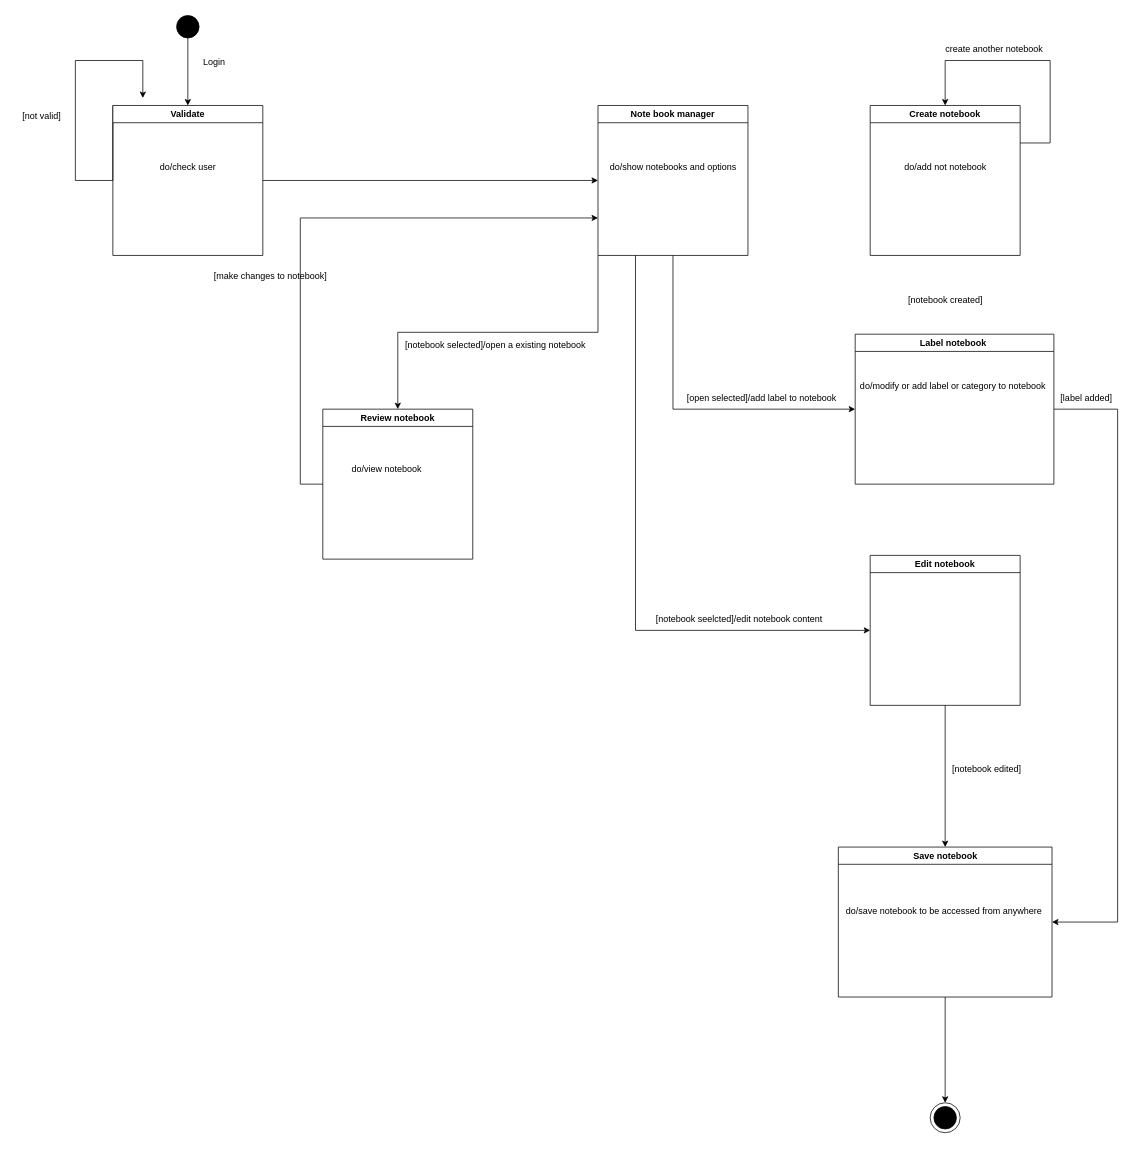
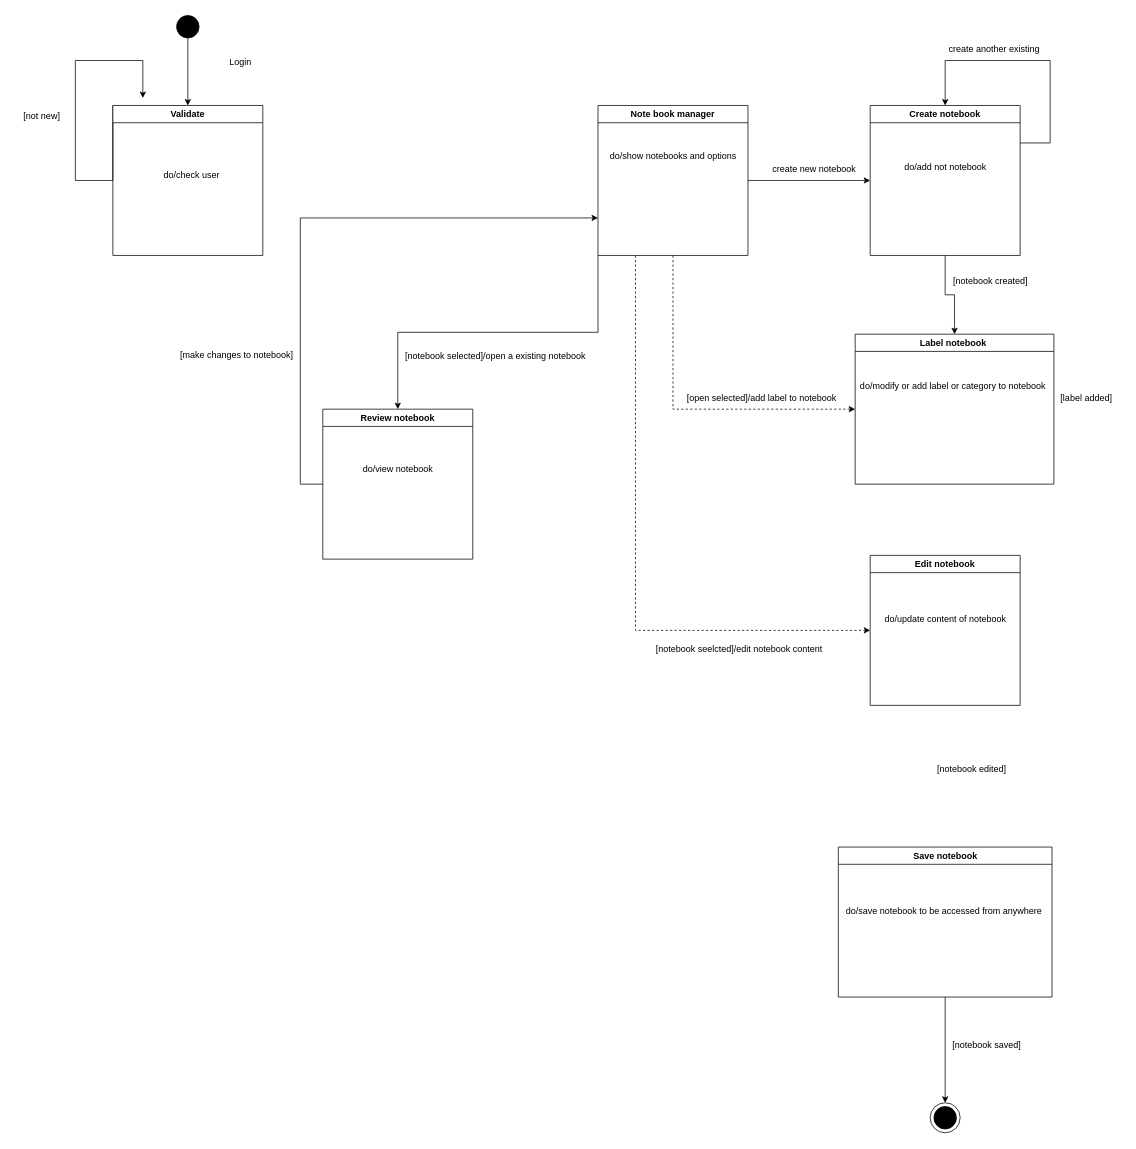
node "create another notebook": label "create another notebook" -> "create another existing"
node "Login": moved (214, 63) -> (240, 63)
node "[not valid]": label "[not valid]" -> "[not new]"
node "do/check user": moved (188, 168) -> (192, 175)
node "do/show notebooks and options": moved (673, 168) -> (673, 156)
node "create new notebook": added
edge "Validate" -> "Note book manager": removed
edge "Note book manager" -> "Create notebook": added
node "[make changes to notebook]": moved (270, 276) -> (237, 355)
node "[notebook created]": moved (945, 300) -> (990, 282)
edge "Create notebook" -> "Label notebook": added
node "[notebook selected]/open a existing notebook": moved (495, 345) -> (495, 357)
edge "Note book manager" -> "Label notebook": style solid -> dashed
node "do/view notebook": moved (387, 469) -> (398, 469)
edge "Note book manager" -> "Edit notebook": style solid -> dashed
node "[notebook seelcted]/edit notebook content": moved (739, 619) -> (739, 649)
node "do/update content of notebook": added
edge "Label notebook" -> "Save notebook": removed
edge "Edit notebook" -> "Save notebook": removed
node "[notebook edited]": moved (987, 769) -> (972, 769)
node "[notebook saved]": added
